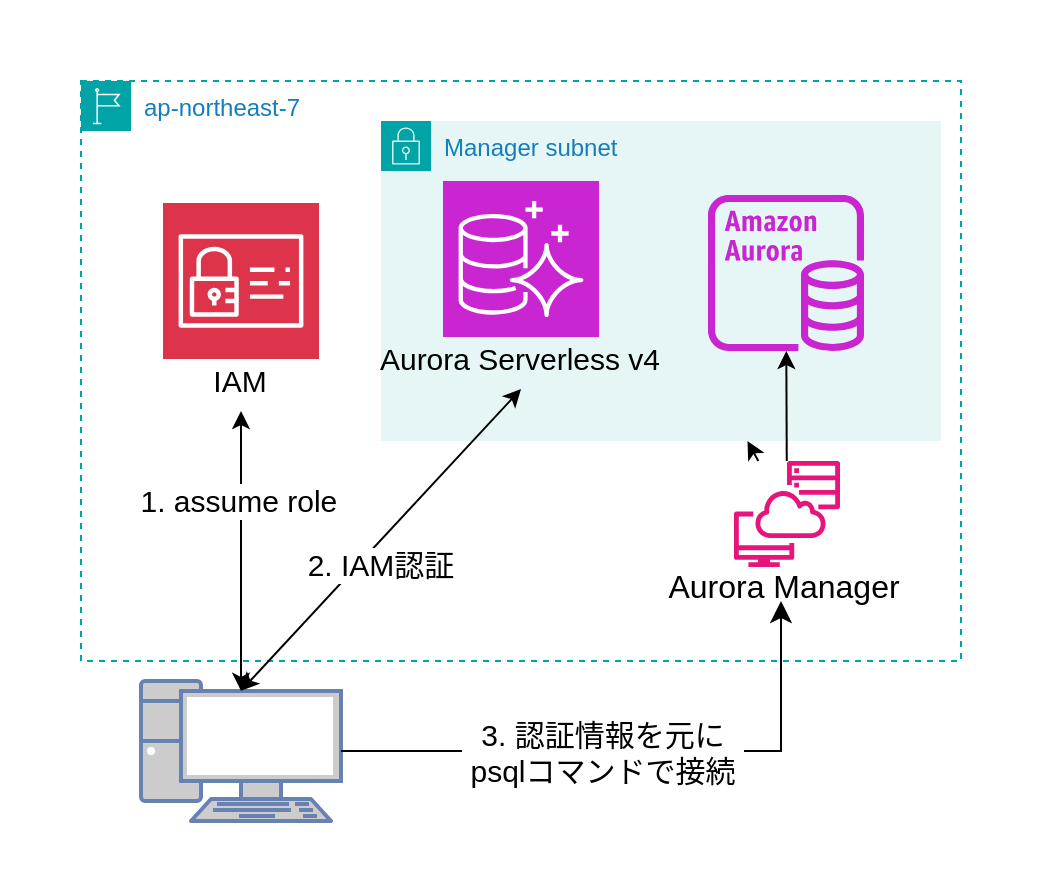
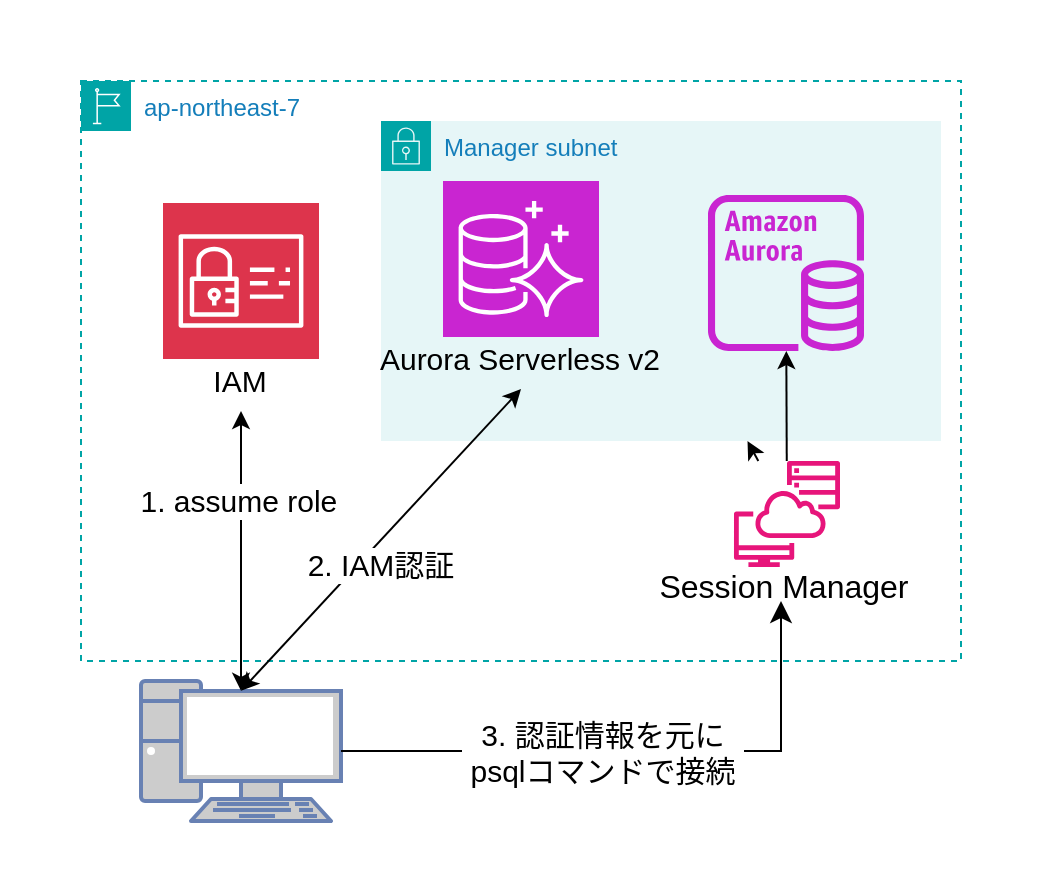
node "Aurora Serverless v4": label "Aurora Serverless v4" -> "Aurora Serverless v2"
node "Aurora Manager": label "Aurora Manager" -> "Session Manager"
